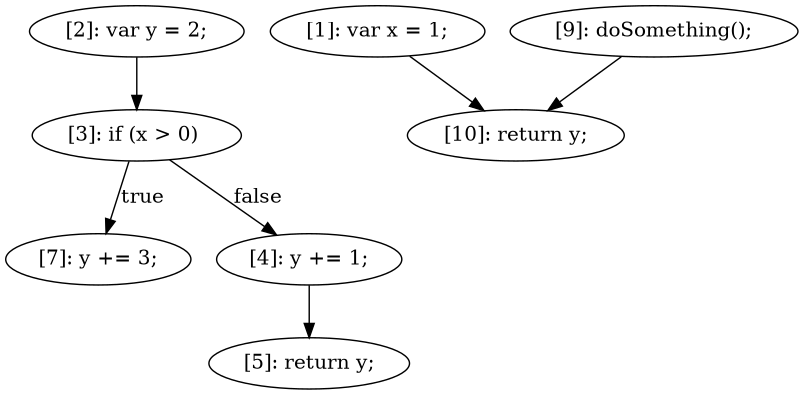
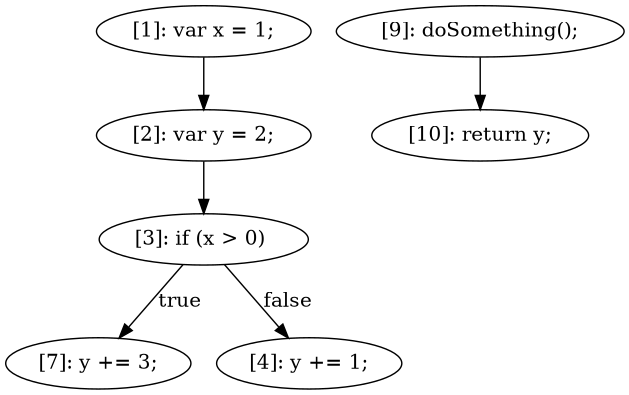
edge "[1]: var x = 1;" -> "[10]: return y;": now "[1]: var x = 1;" -> "[2]: var y = 2;"
node "[5]: return y;": removed
